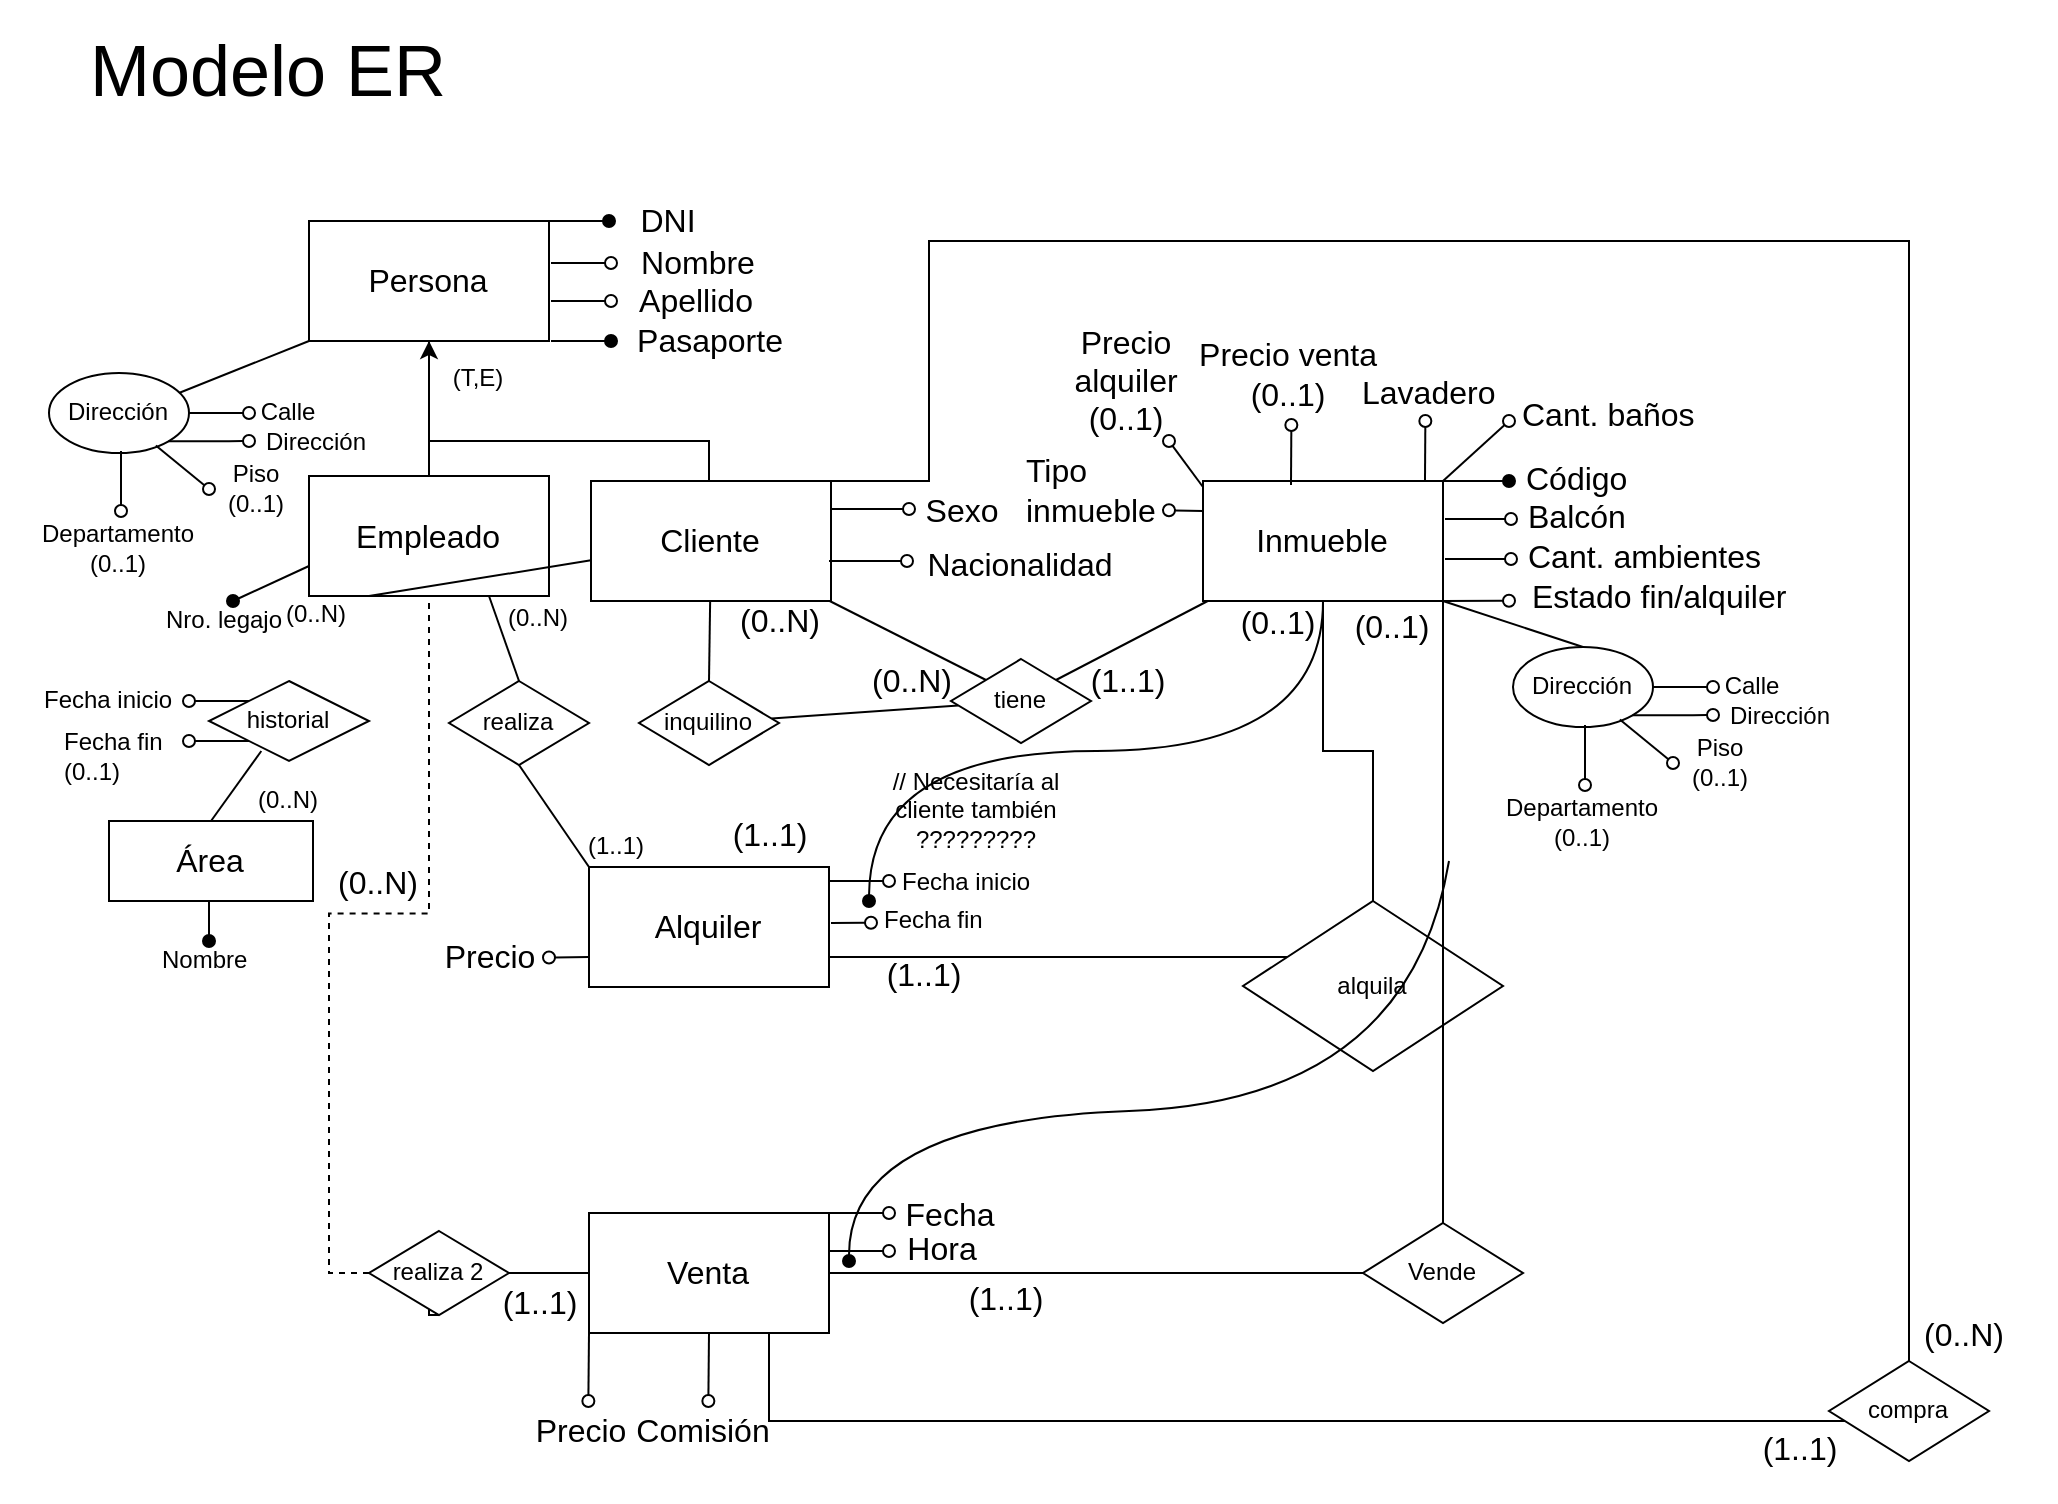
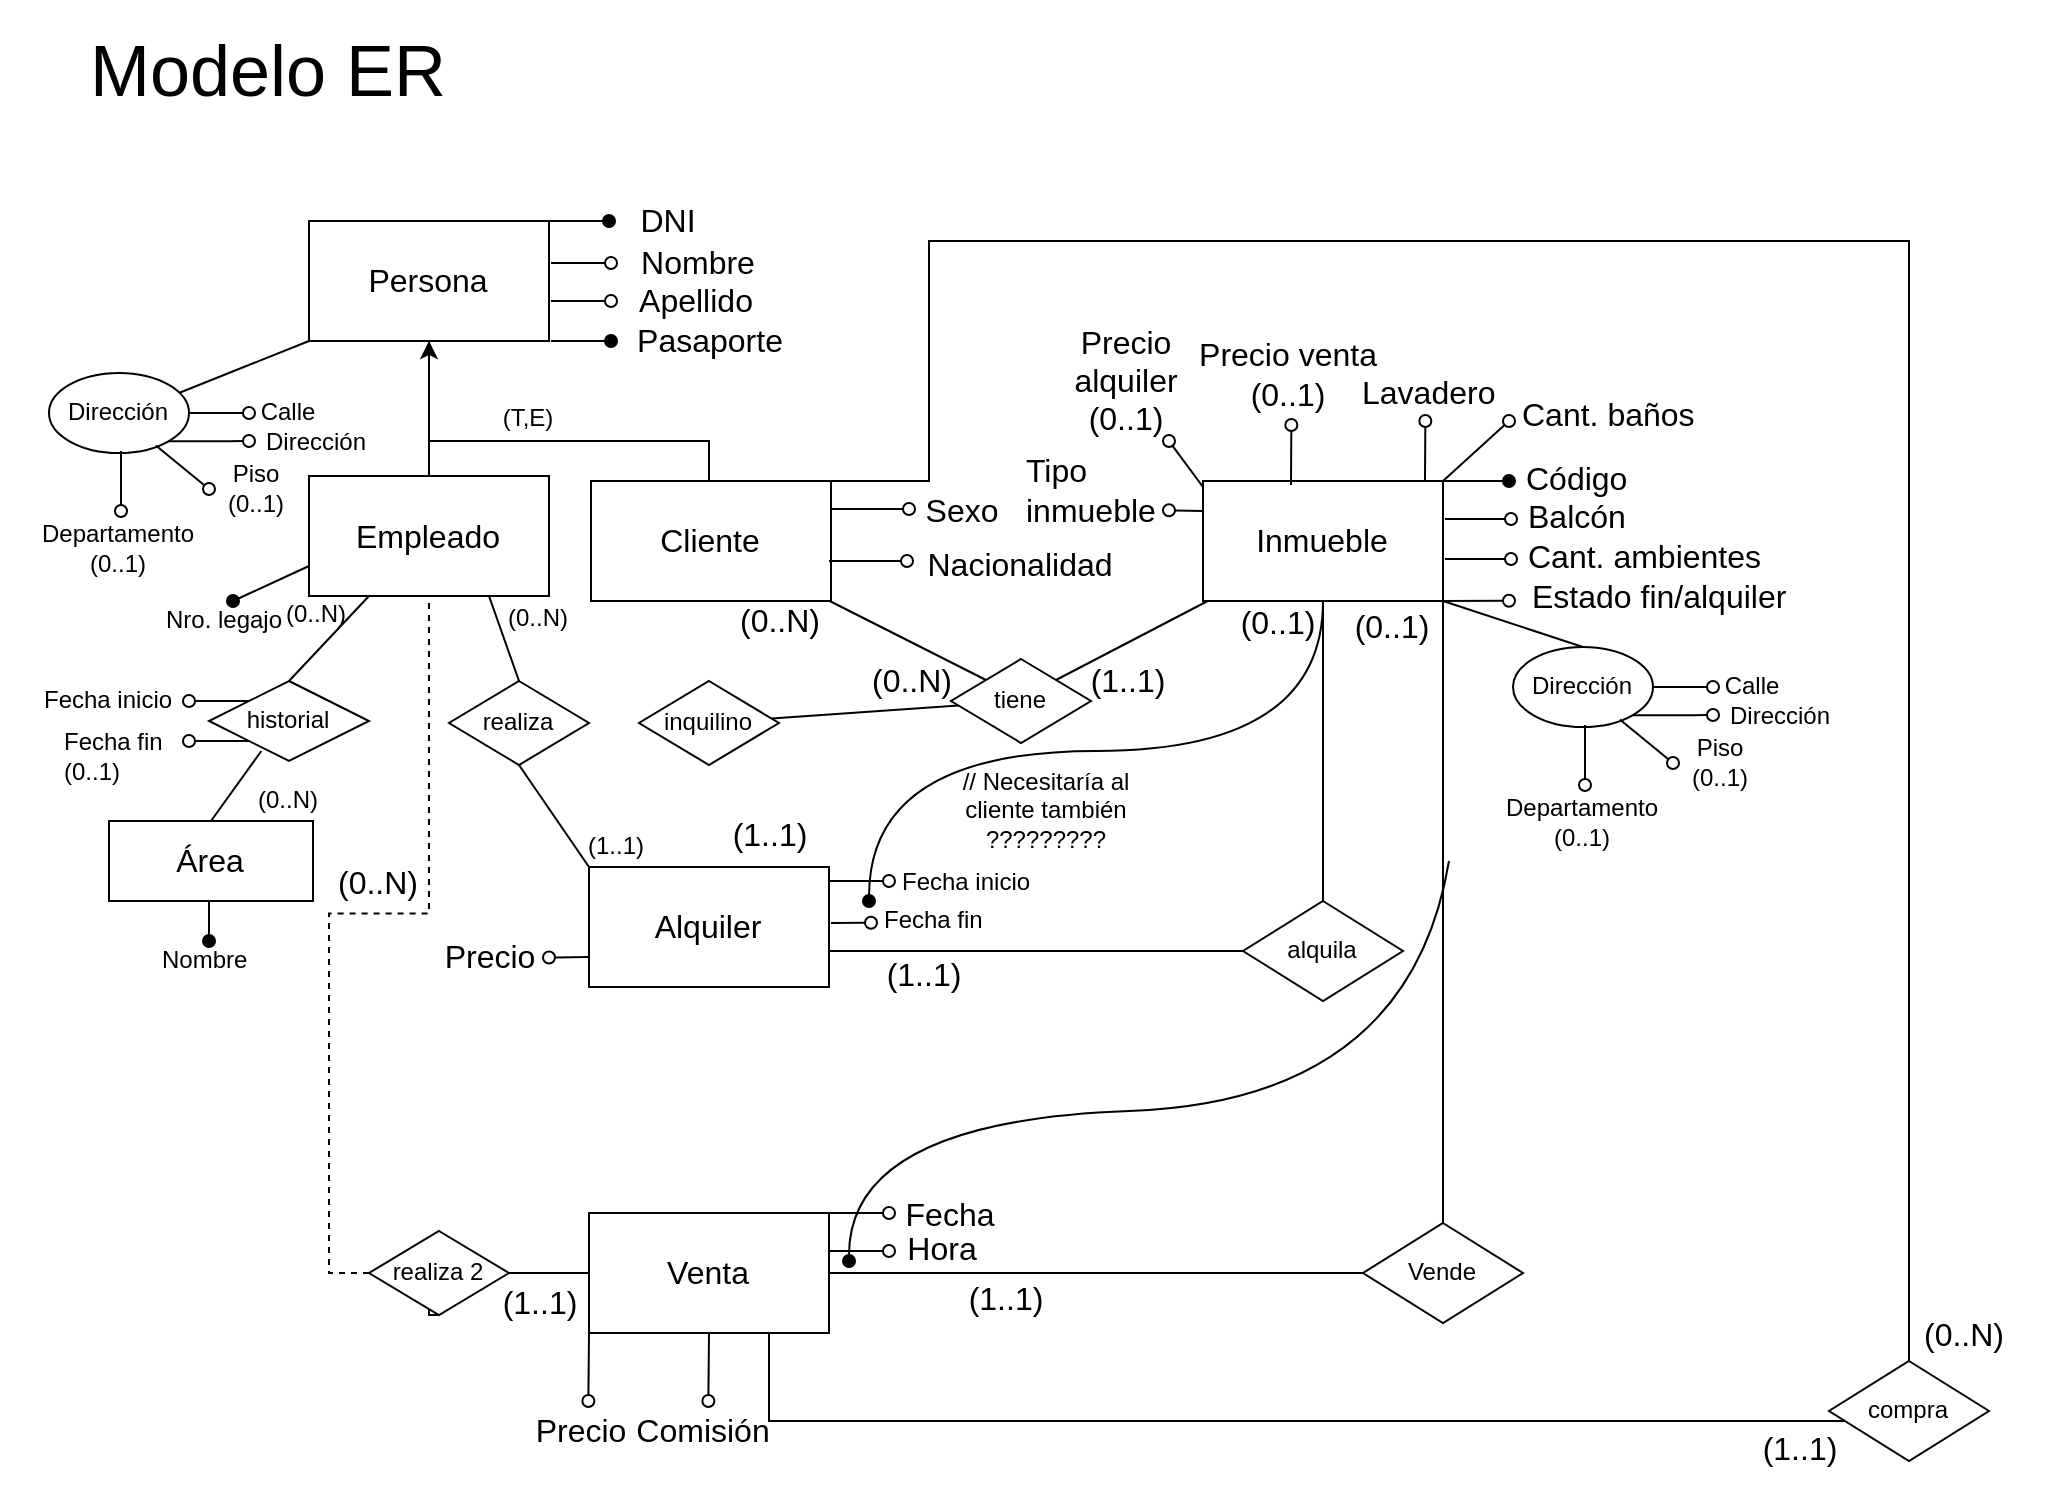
node "(T,E)": moved (479, 378) -> (529, 418)
edge "Empleado" -- "Cliente": now "Empleado" -- "historial"
edge "Cliente" -- "inquilino": removed
node "// Necesitaría al cliente también ?????????": moved (977, 811) -> (1047, 811)
node "alquila": size 260x170 -> 160x100
